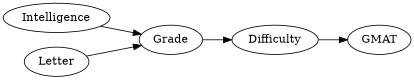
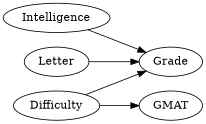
edge "Grade" -> "Difficulty": reversed
